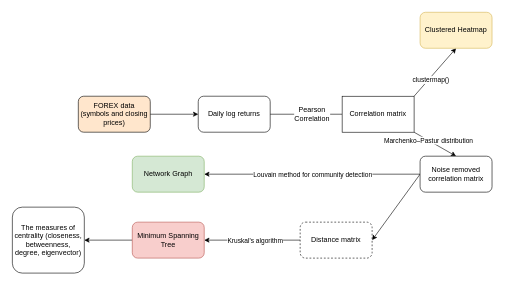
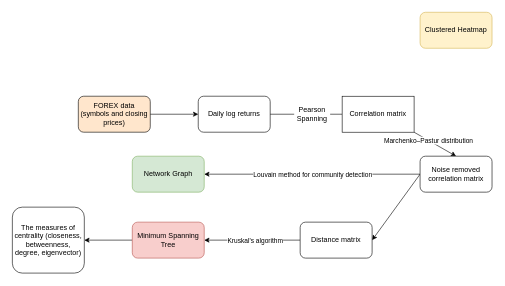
edge "Correlation matrix" -> "Clustered Heatmap": removed, label "clustermap()"
node "Pearson Correlation": label "Pearson Correlation" -> "Pearson Spanning"
node "Distance matrix": style dashed -> solid
